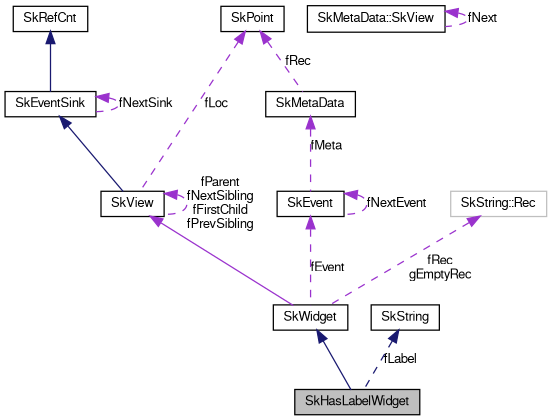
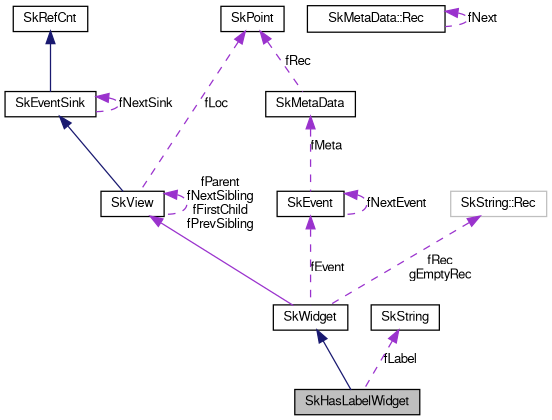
node "SkMetaData::SkView": label "SkMetaData::SkView" -> "SkMetaData::Rec"
edge "SkHasLabelWidget" -> "SkString": color midnightblue -> darkorchid3
